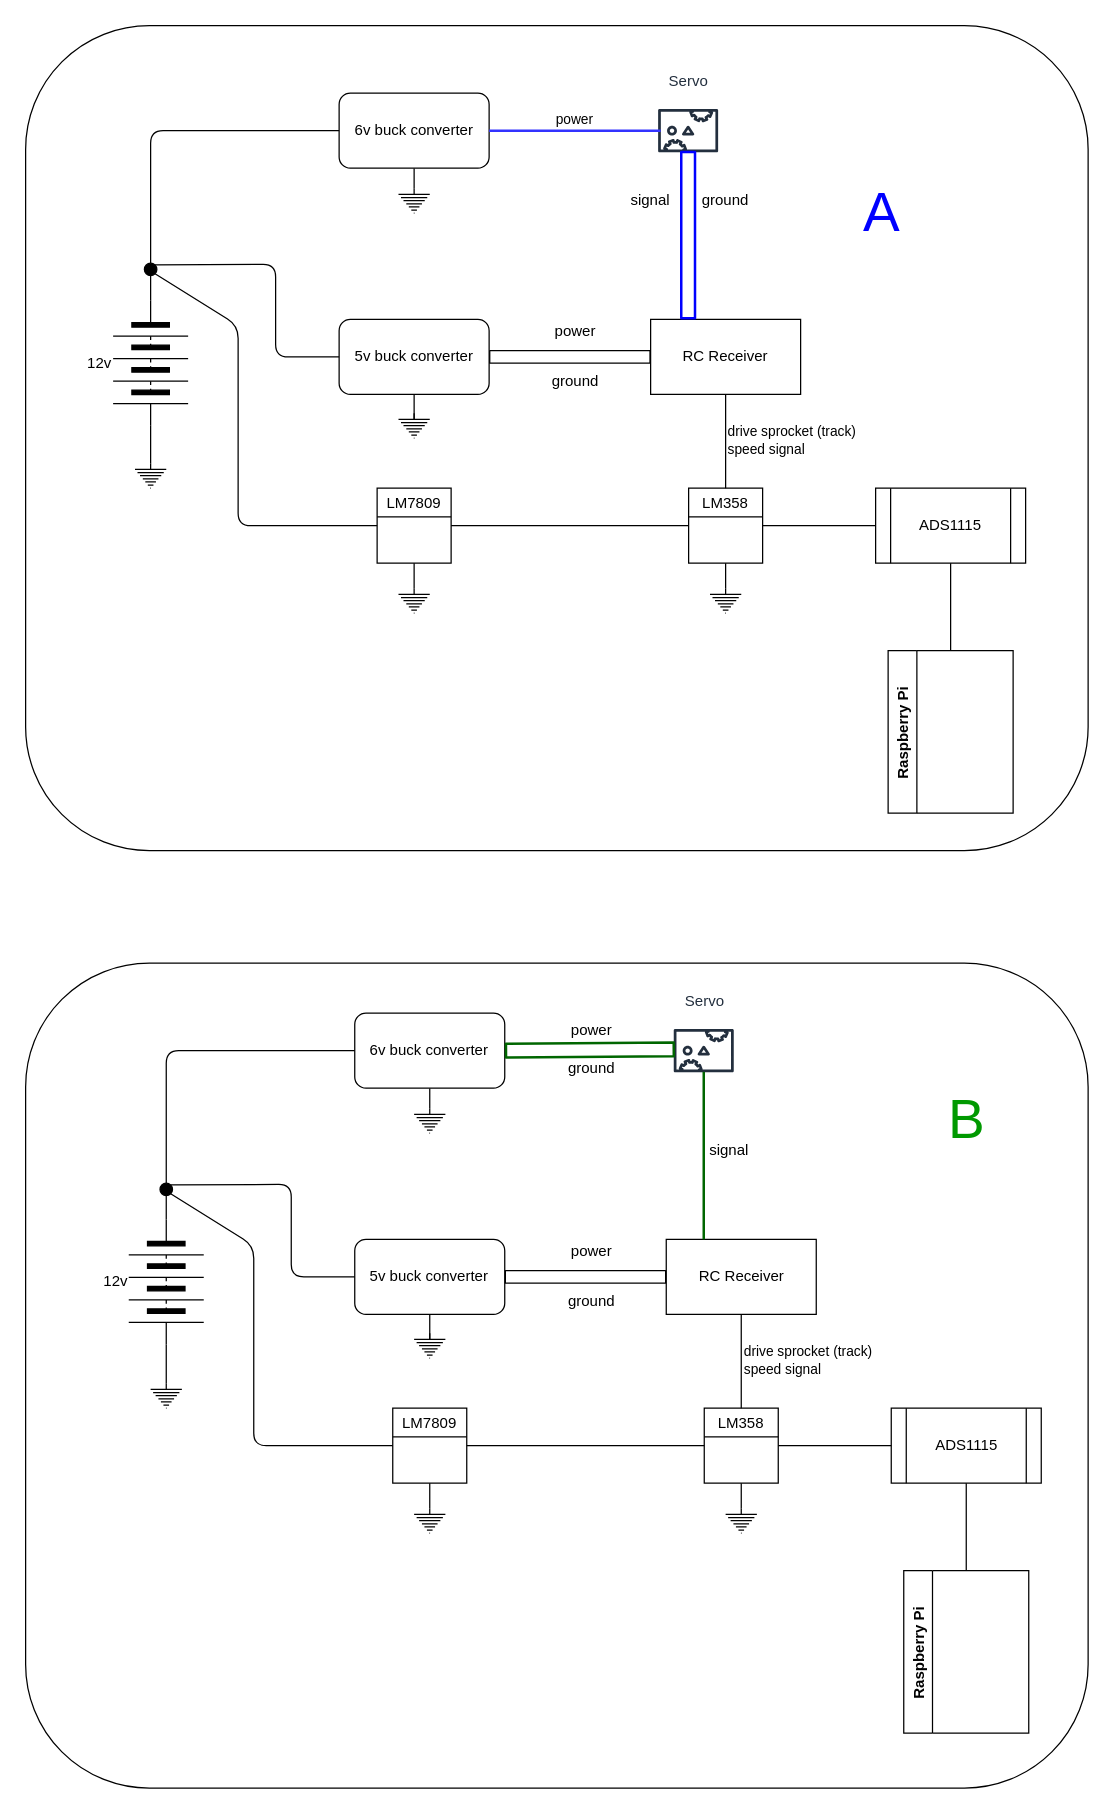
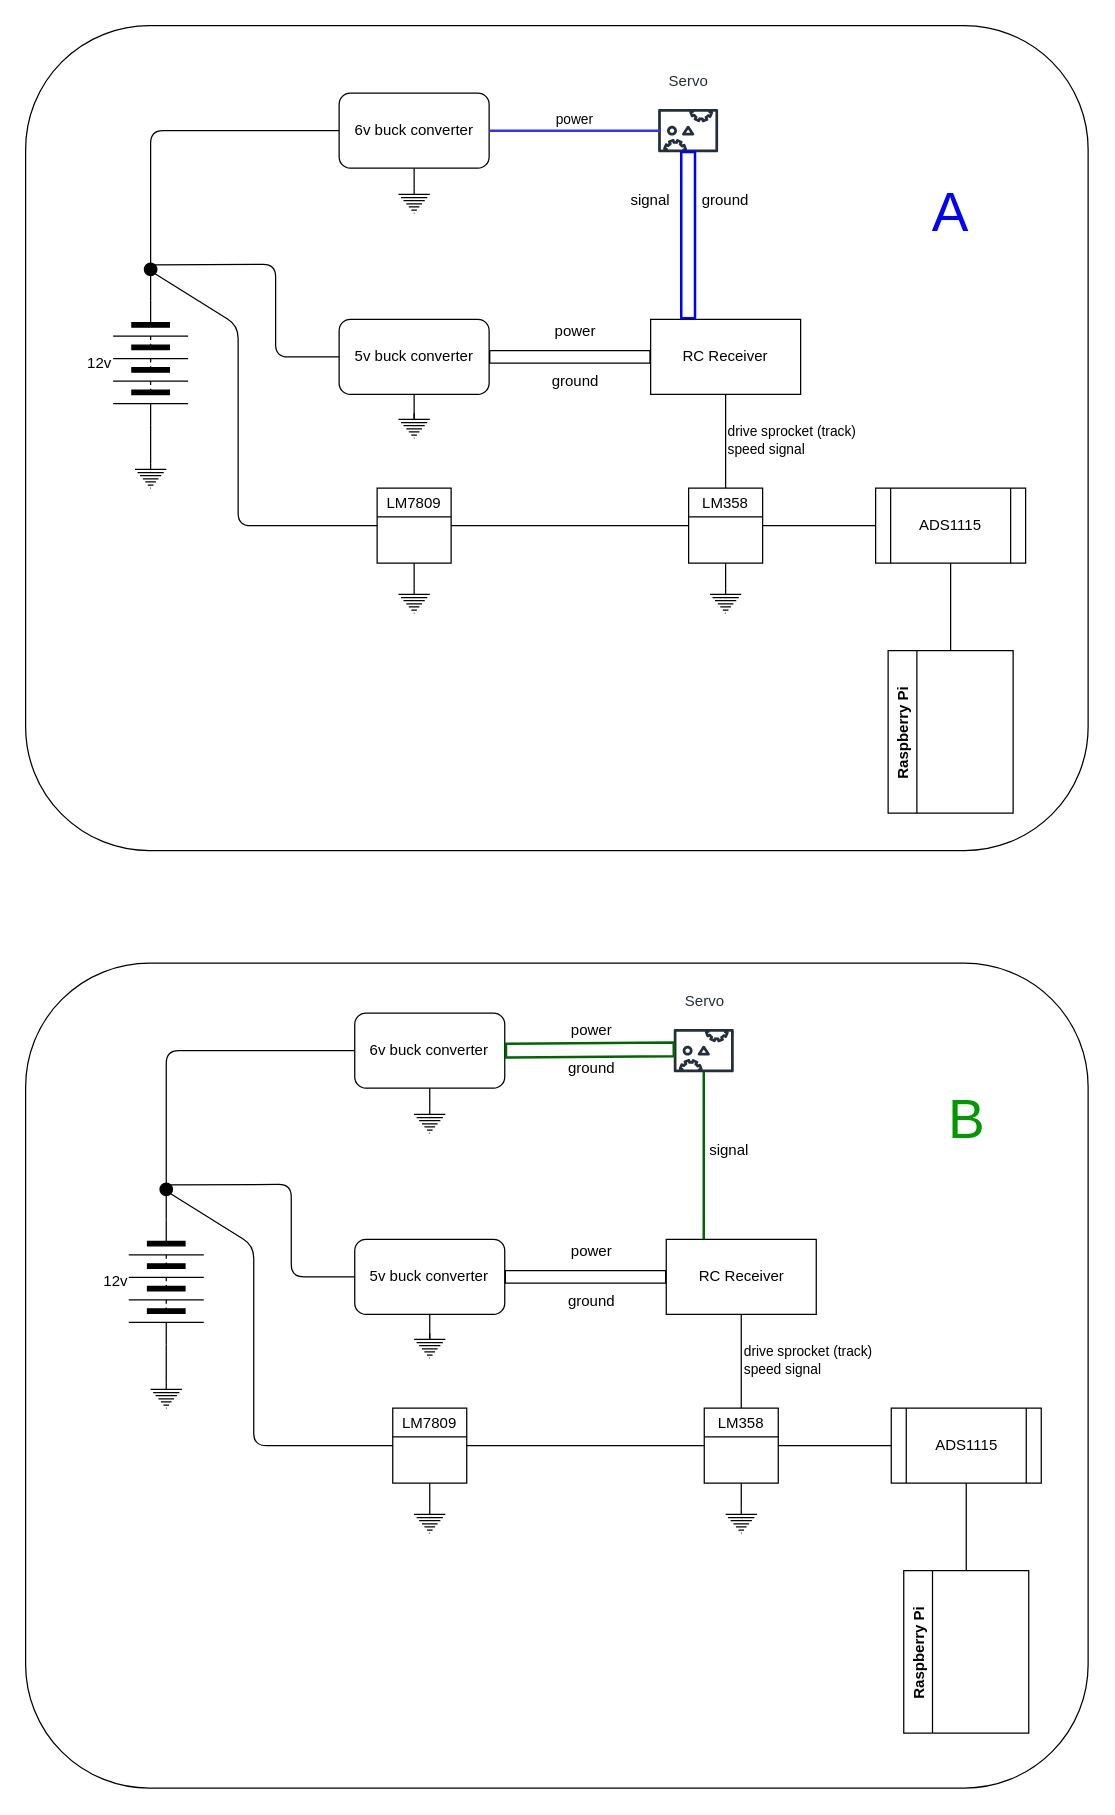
node "A": moved (882, 213) -> (951, 213)
